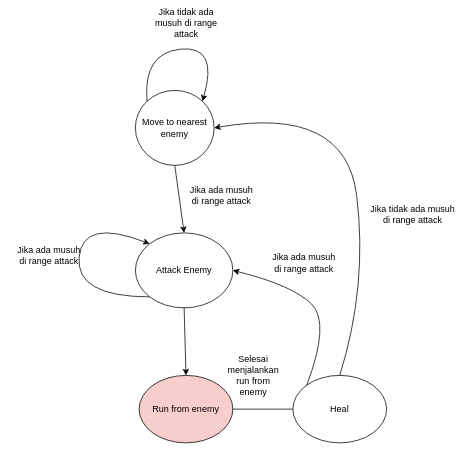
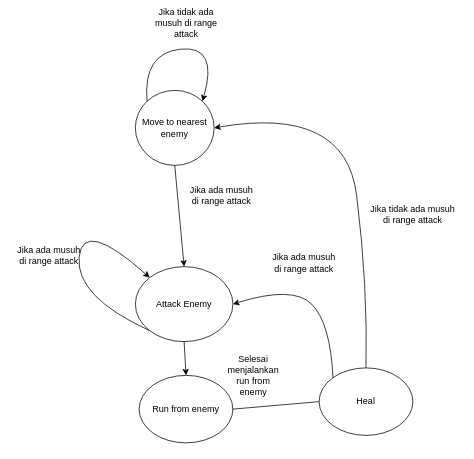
node "Attack Enemy": moved (184, 270) -> (184, 304)
node "Run from enemy": fillcolor #f8cecc -> #ffffff
node "Heal": moved (340, 409) -> (366, 402)
